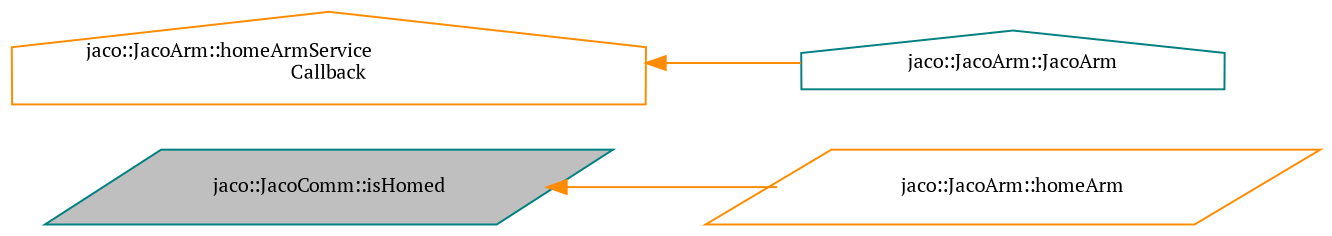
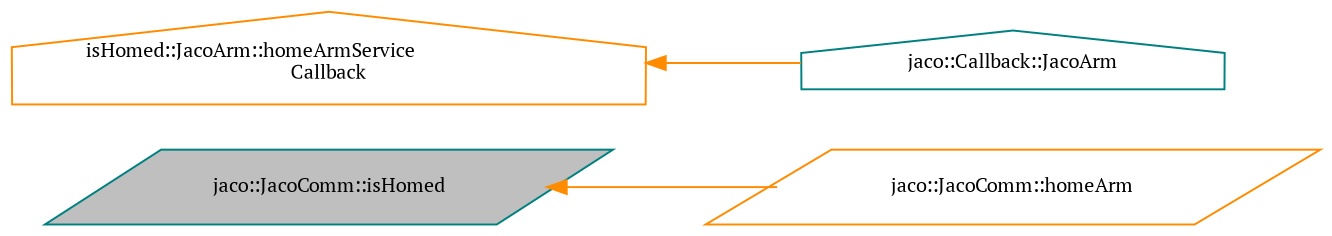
node "jaco::JacoArm::homeArmService Callback": label "jaco::JacoArm::homeArmService Callback" -> "isHomed::JacoArm::homeArmService Callback"
node "jaco::JacoArm::JacoArm": label "jaco::JacoArm::JacoArm" -> "jaco::Callback::JacoArm"
node "jaco::JacoArm::homeArm": label "jaco::JacoArm::homeArm" -> "jaco::JacoComm::homeArm"
